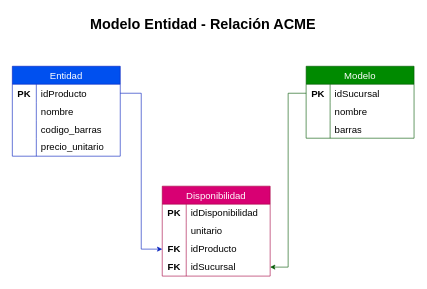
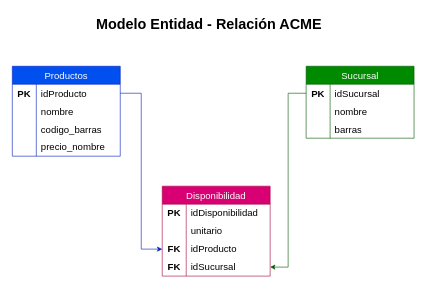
node "Modelo Entidad - Relación ACME": moved (213, 24) -> (219, 24)
node "Entidad": label "Entidad" -> "Productos"
node "Modelo": label "Modelo" -> "Sucursal"
node "precio_unitario": label "precio_unitario" -> "precio_nombre"
